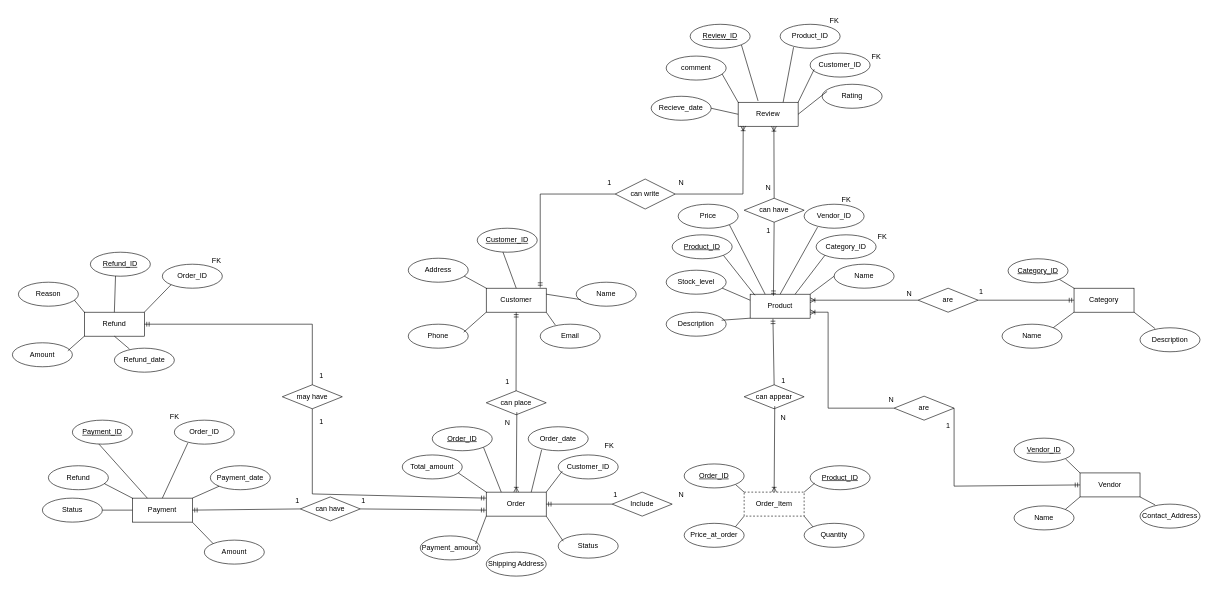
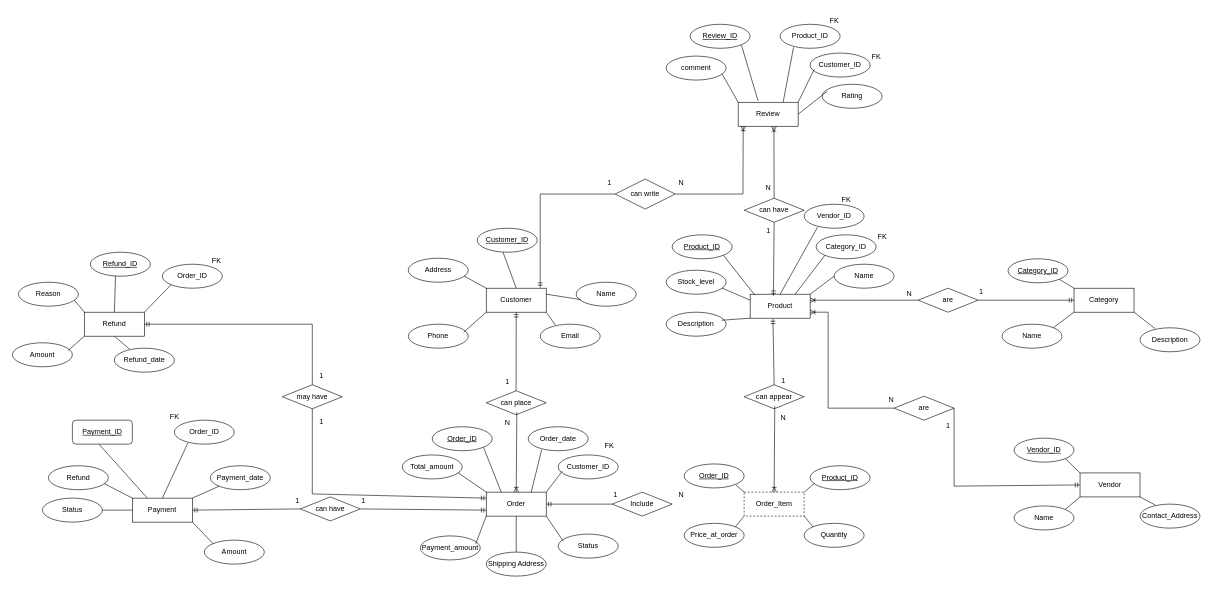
node "Recieve_date": removed
edge "Recieve_date" -- "Review": removed
node "Price": removed
edge "Price" -- "Product": removed
node "Payment_ID": shape ellipse -> rounded rectangle
edge "Order" -- "Shipping Address": added
